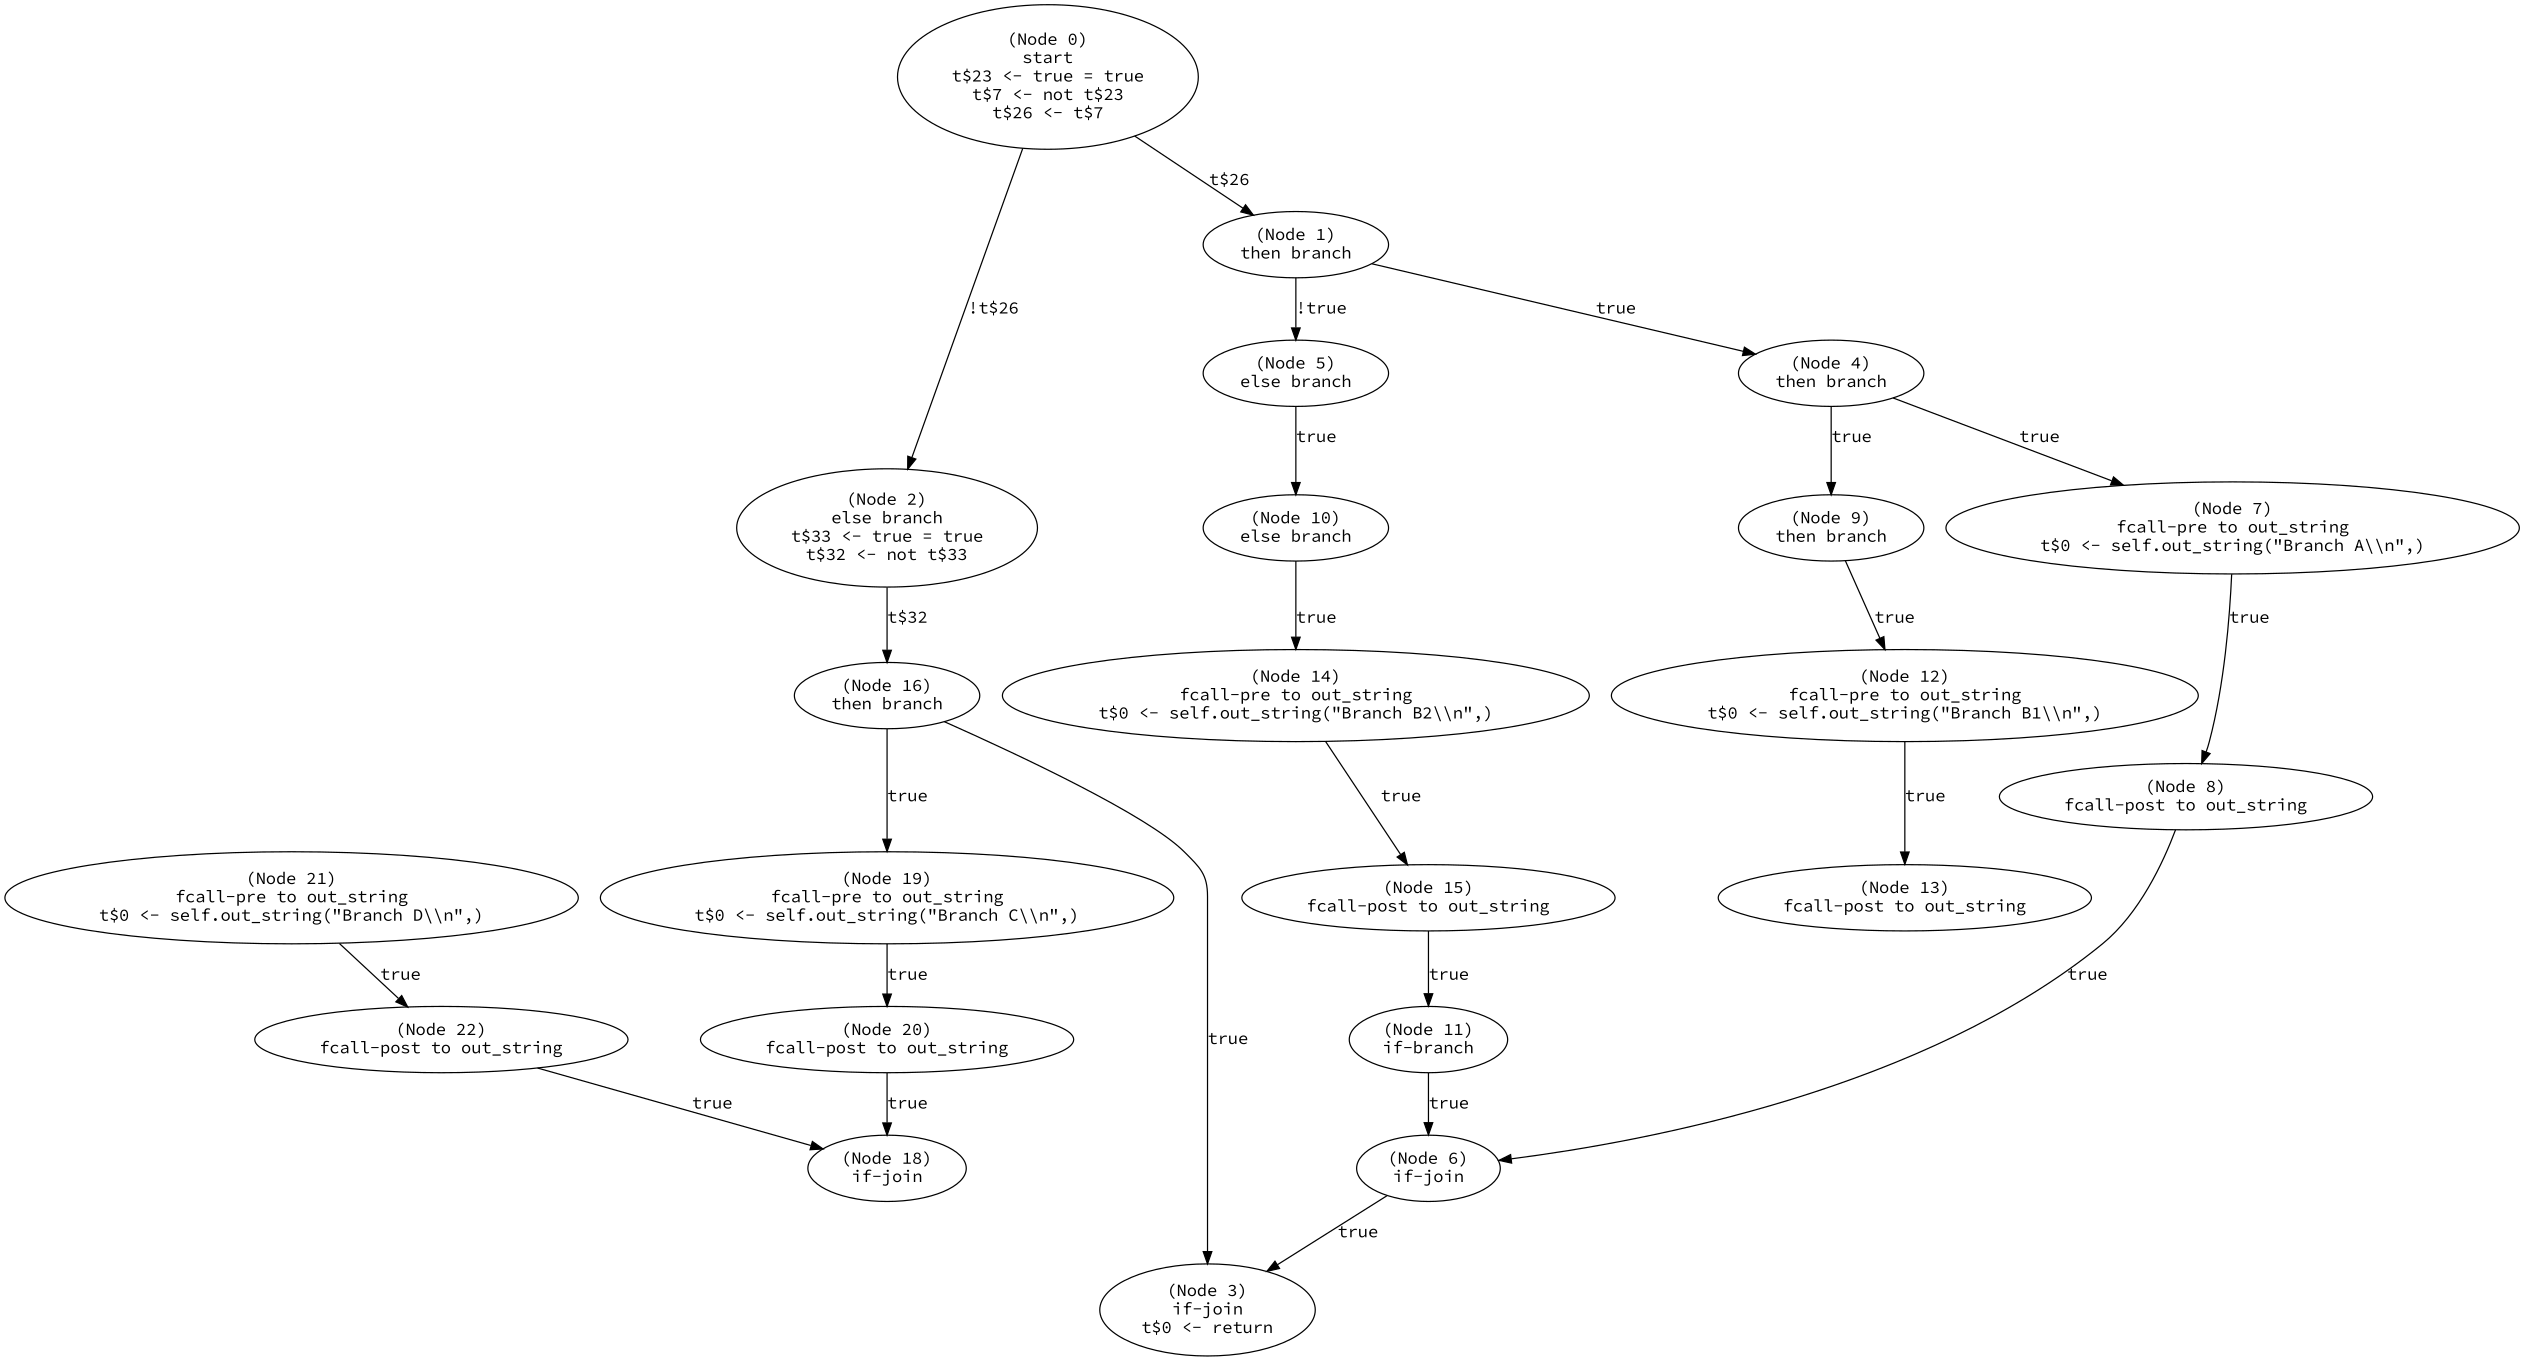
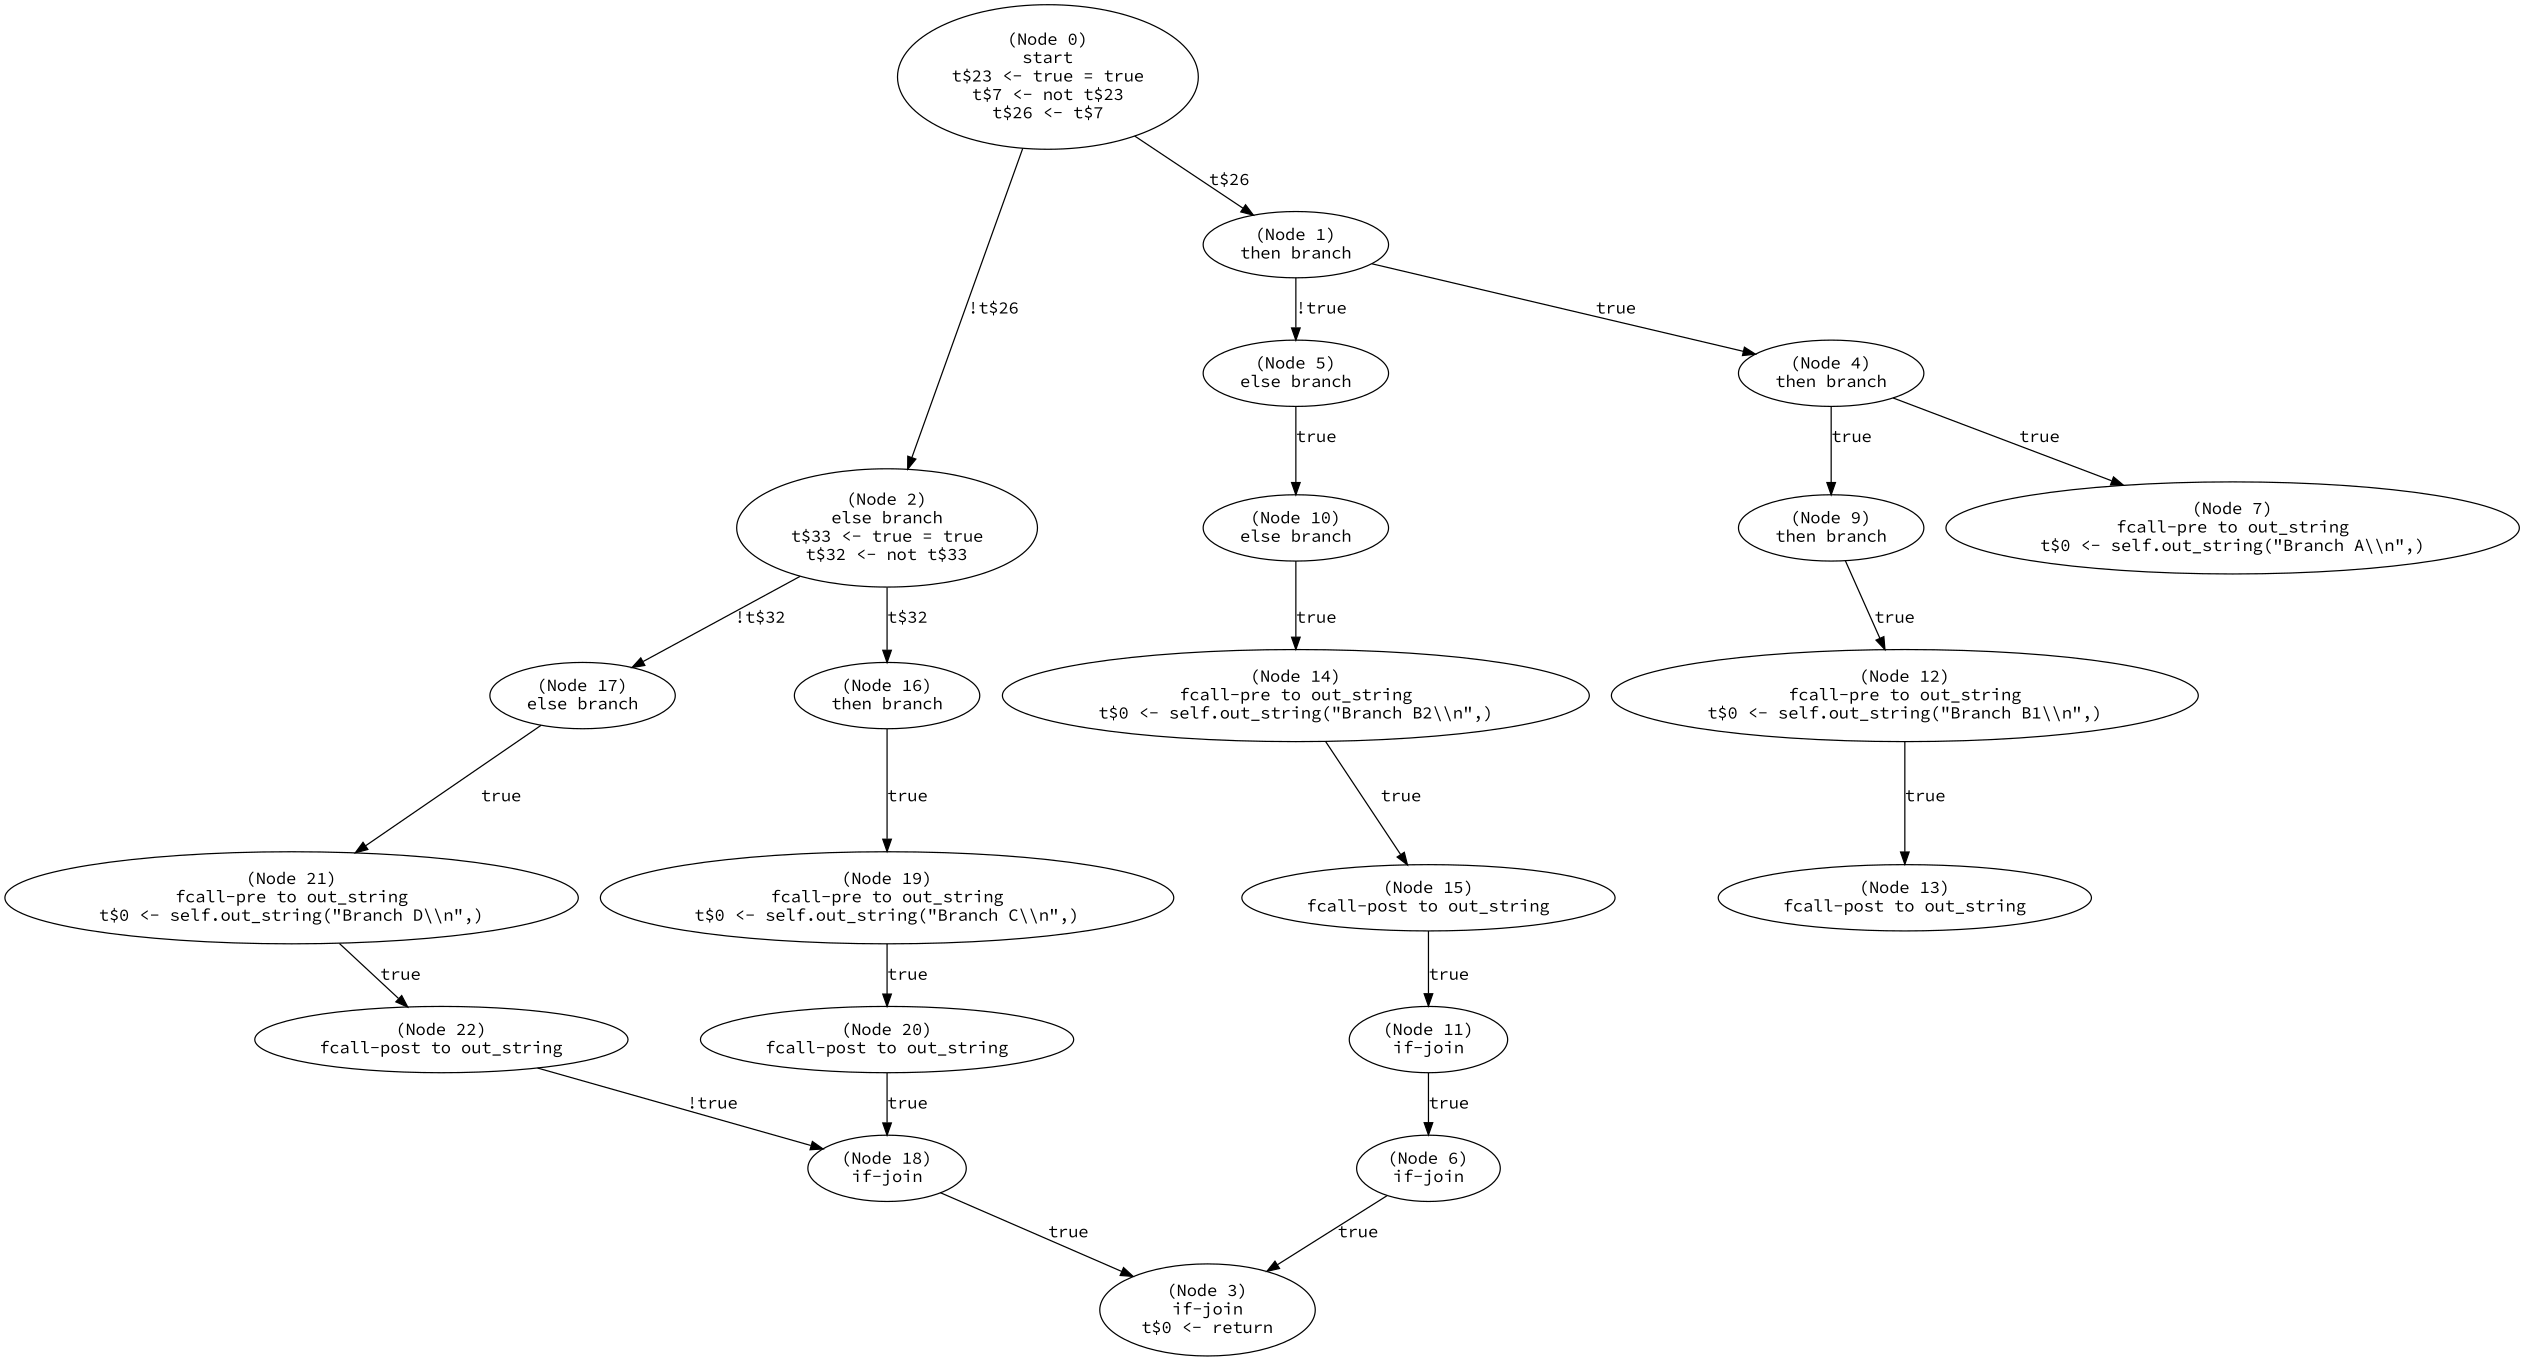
node "(Node 17) else branch": added
node "(Node 8) fcall-post to out_string": removed
edge "(Node 16) then branch" -> "(Node 3) if-join t$0 <- return": now "(Node 18) if-join" -> "(Node 3) if-join t$0 <- return"
node "(Node 11) if-branch": label "(Node 11) if-branch" -> "(Node 11) if-join"
edge "(Node 22) fcall-post to out_string" -> "(Node 18) if-join": label "true" -> "!true"
